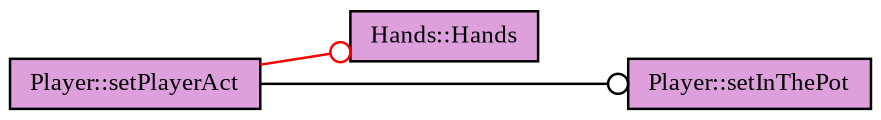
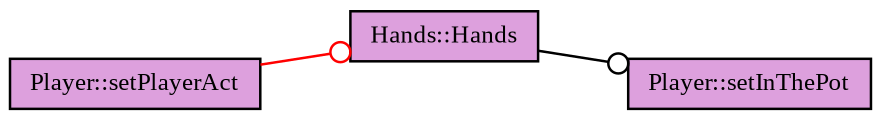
edge "Player::setPlayerAct" -> "Player::setInThePot": now "Hands::Hands" -> "Player::setInThePot"
